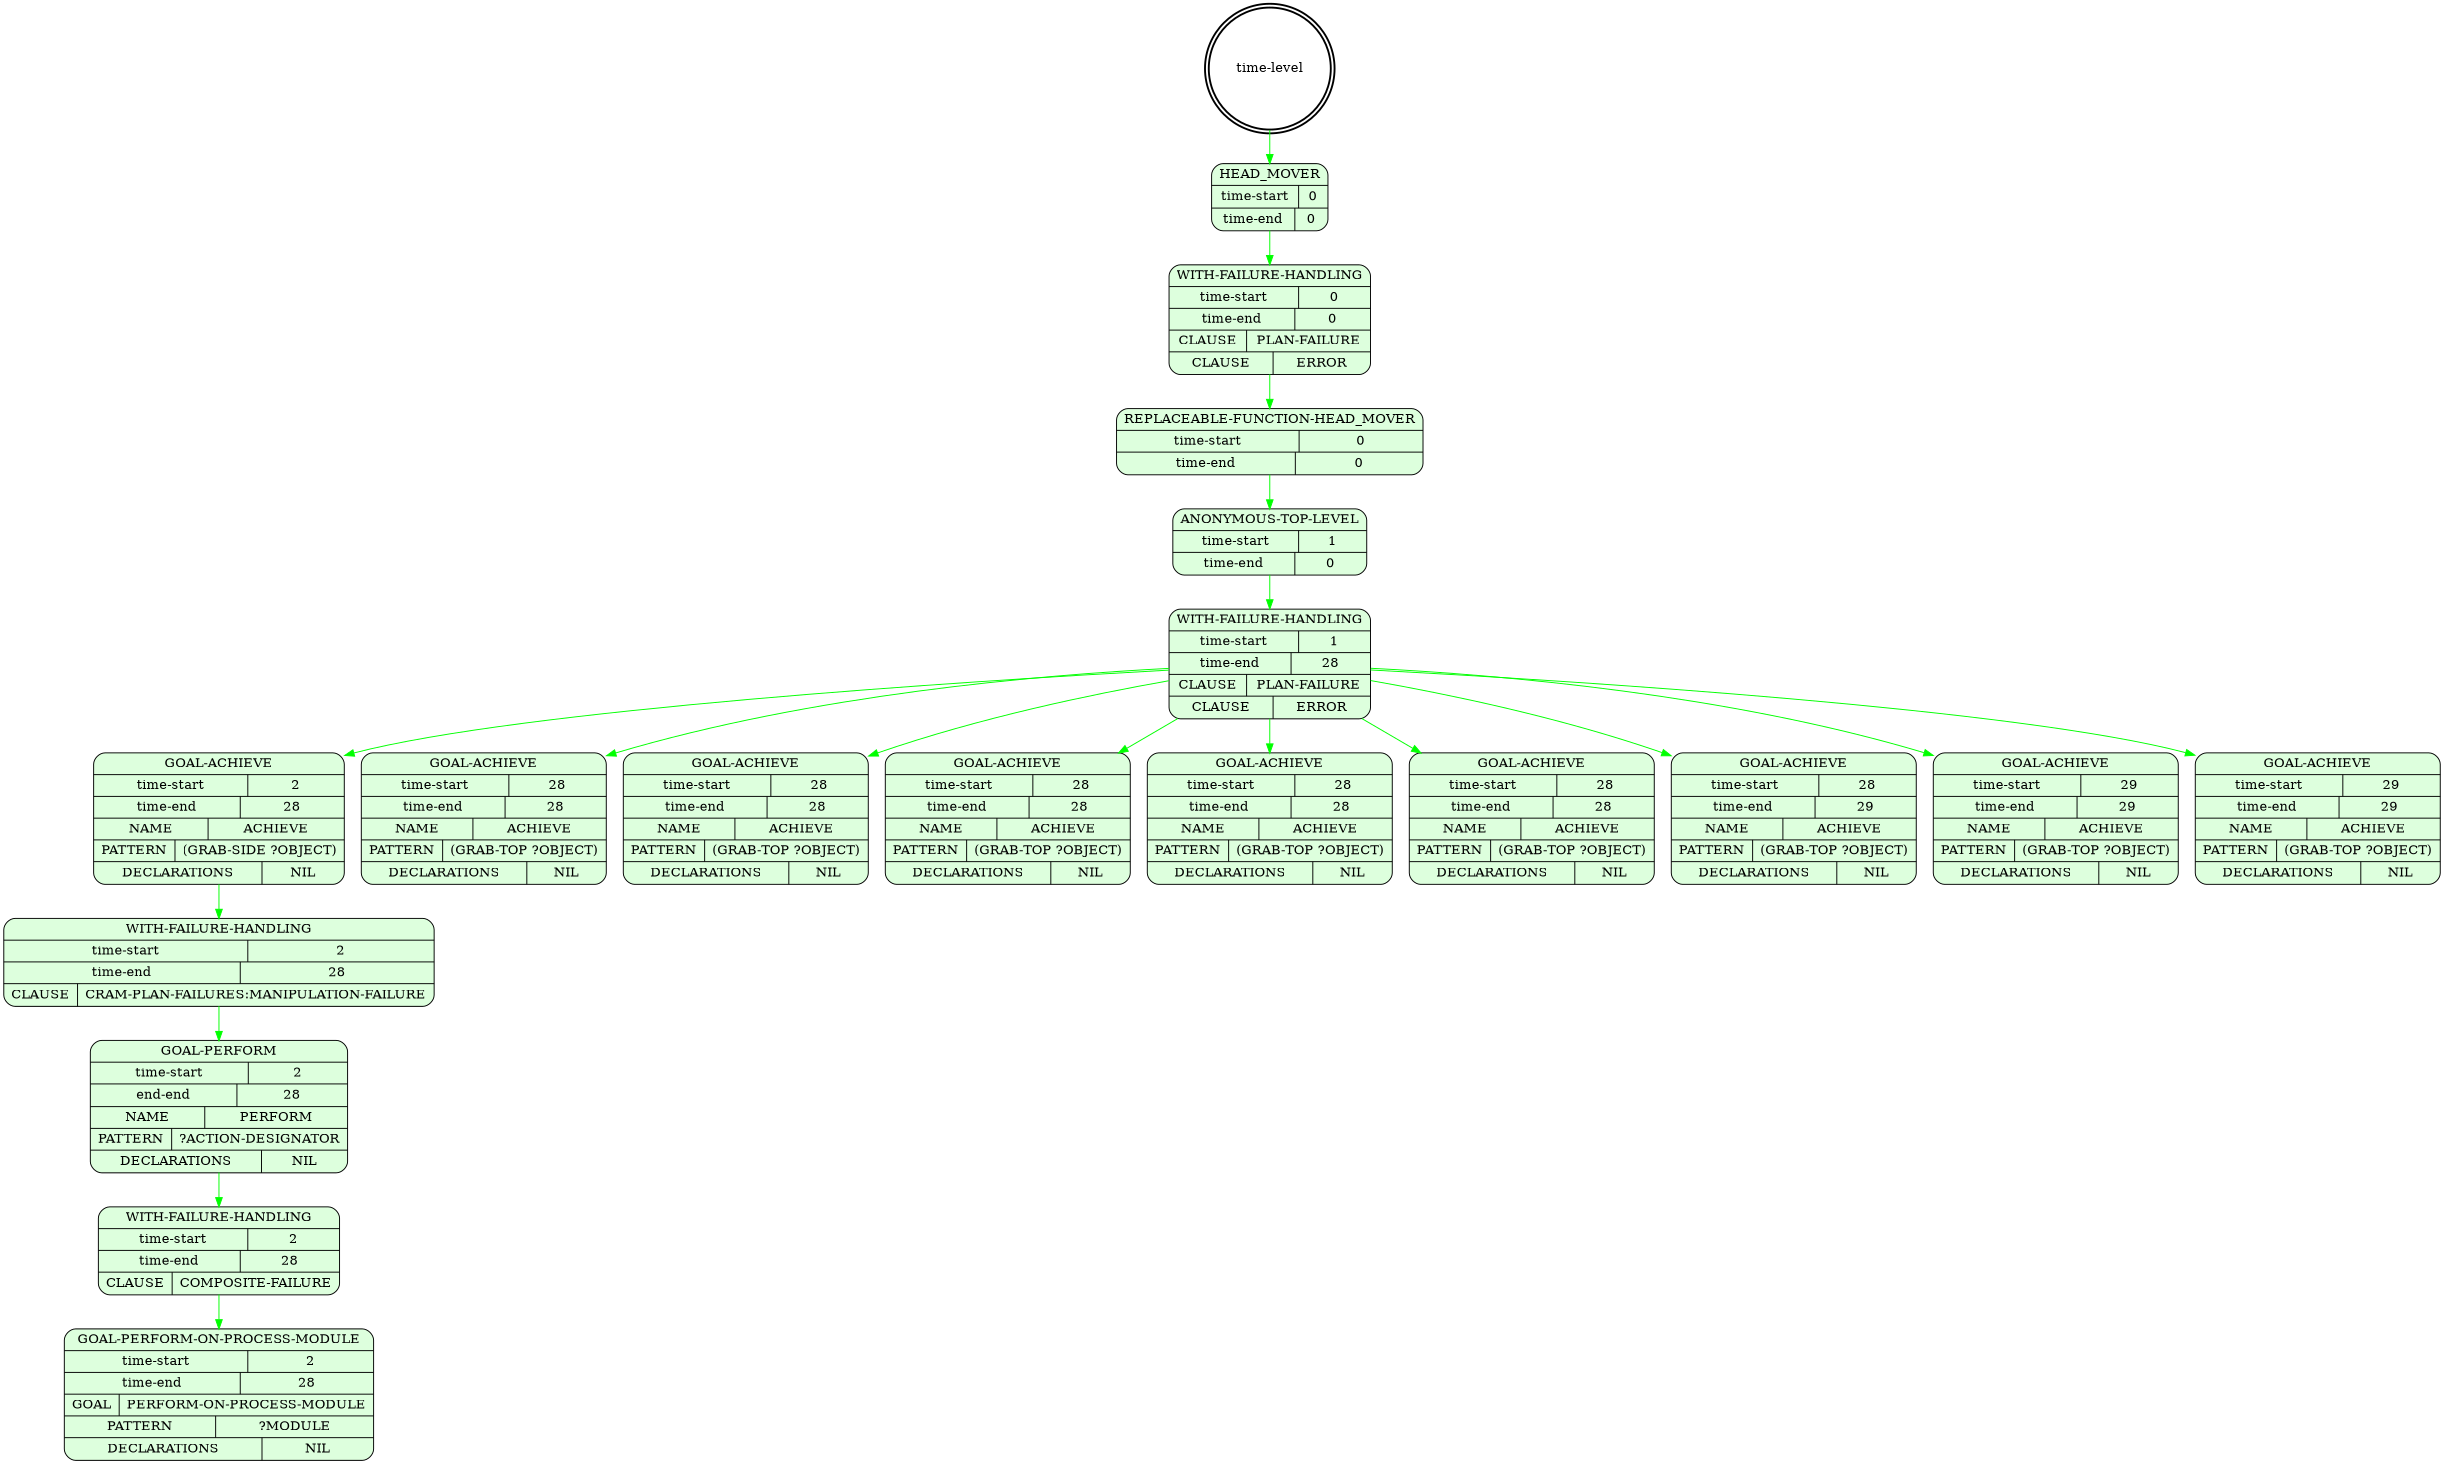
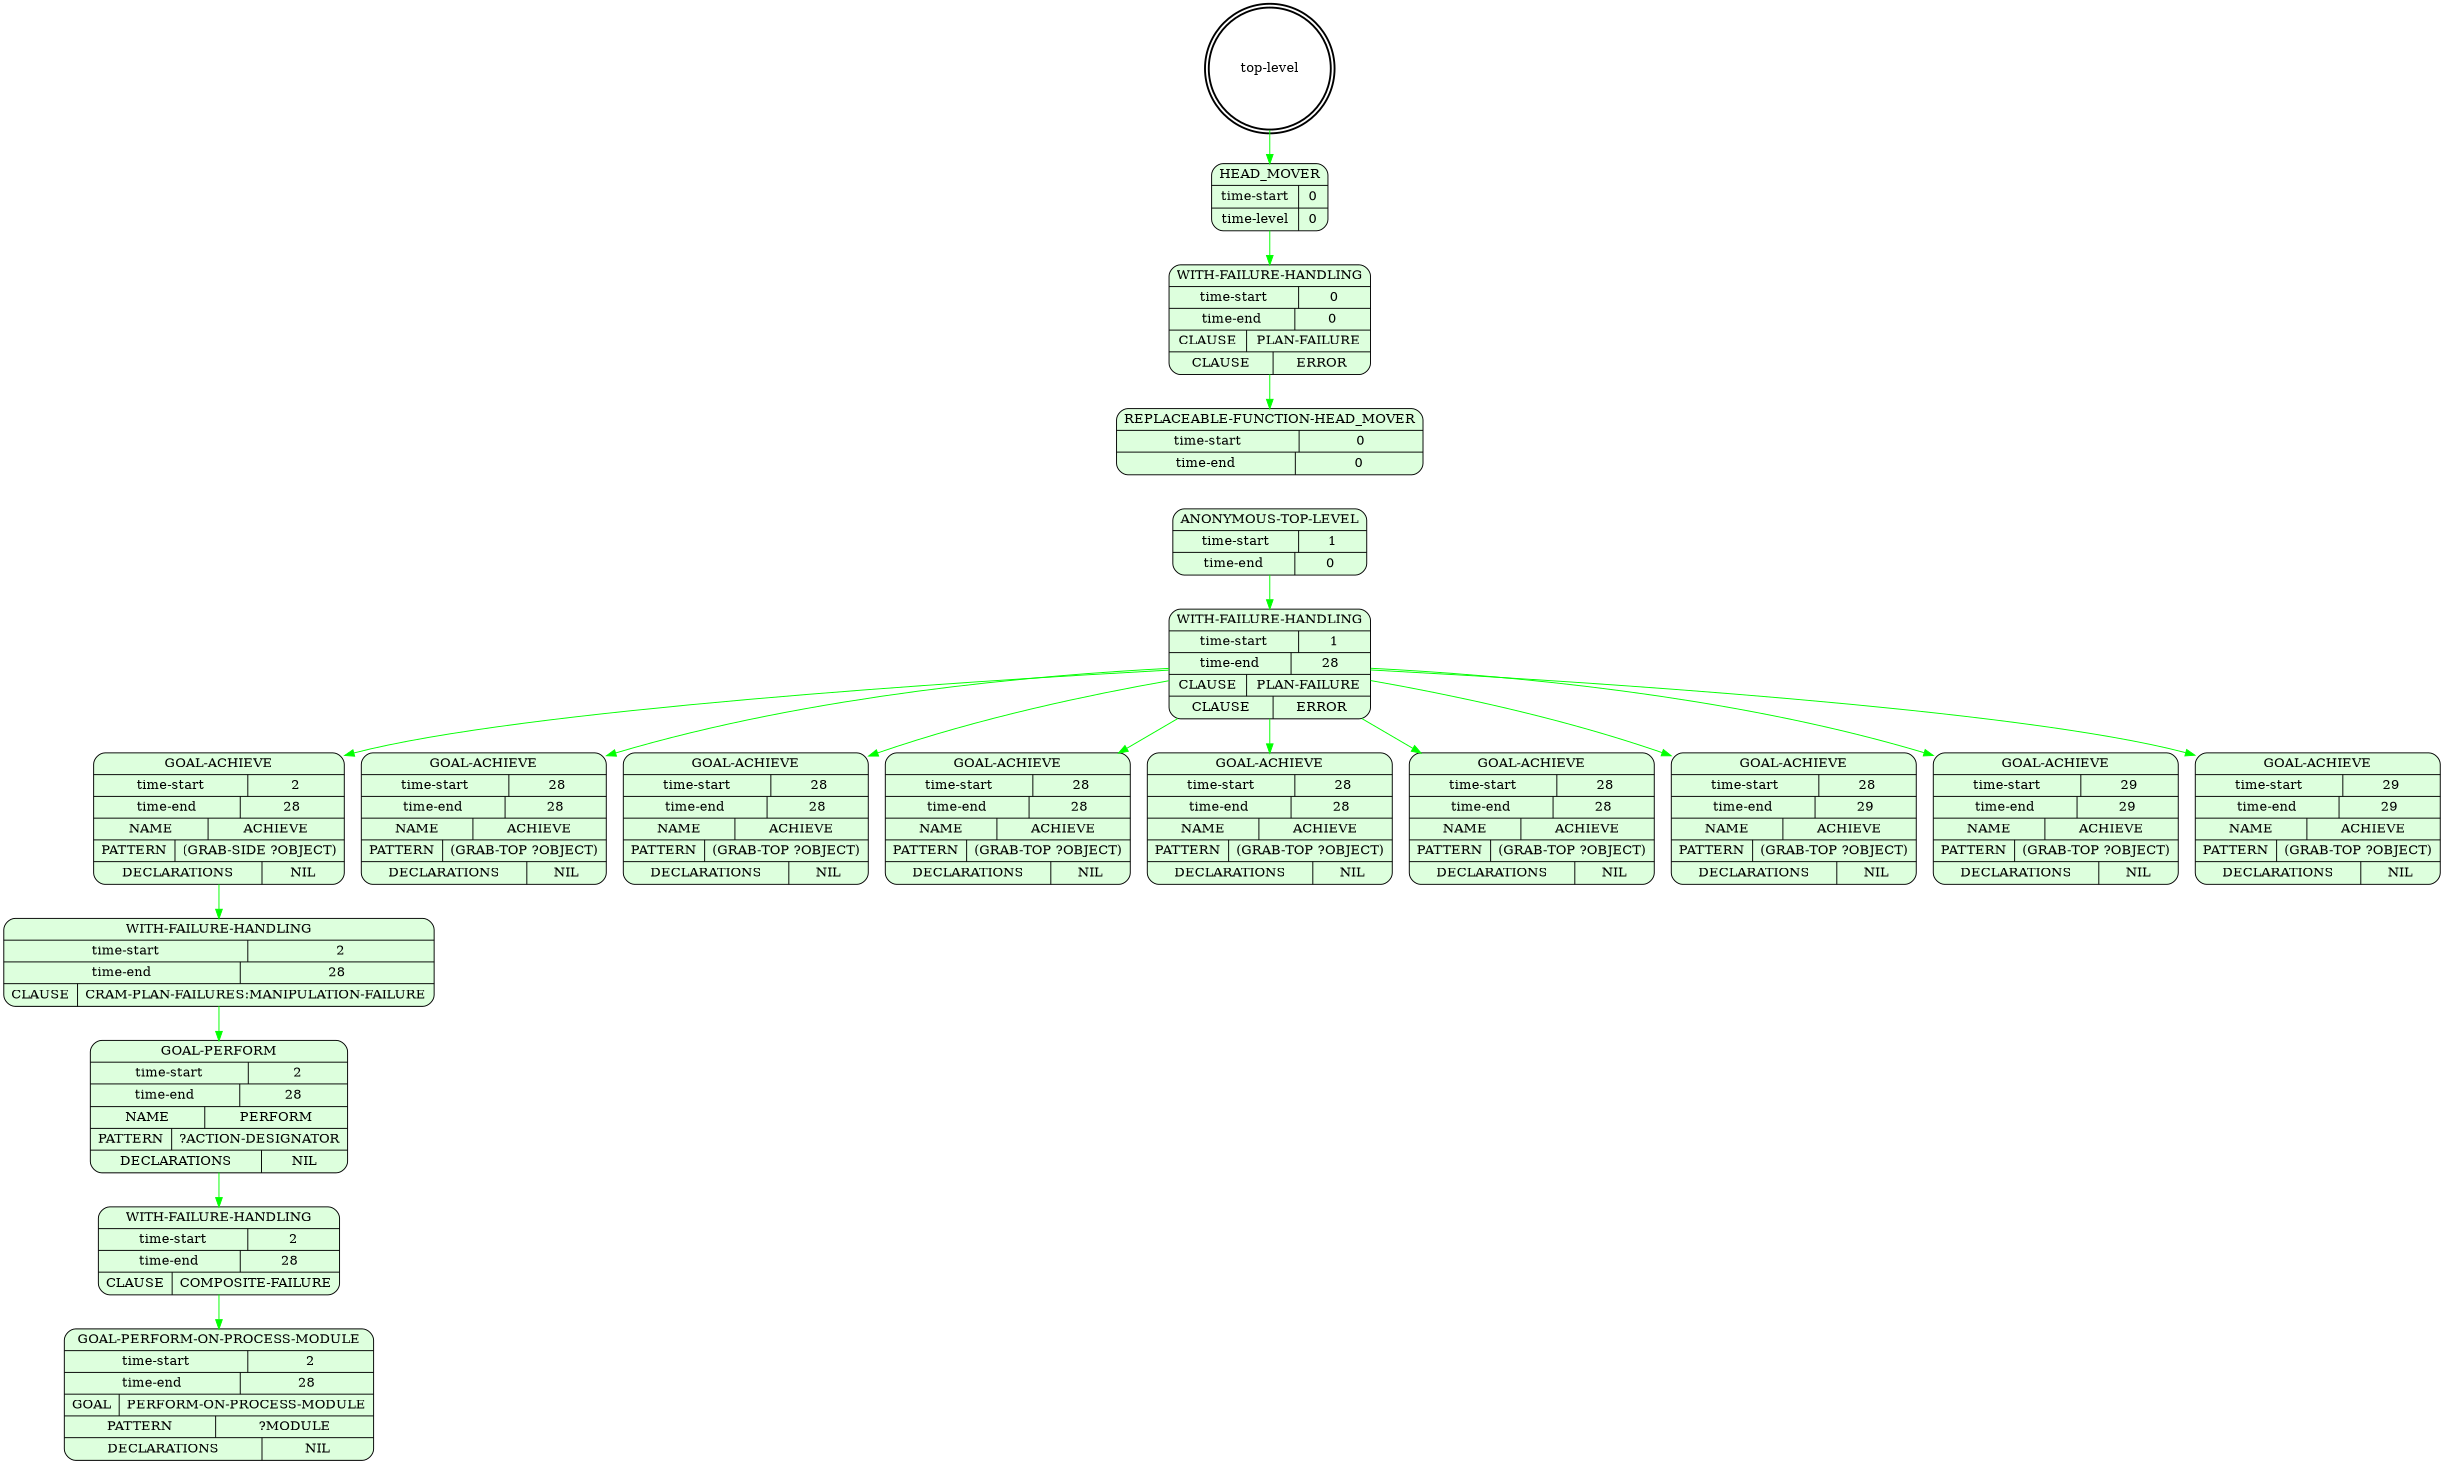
node "time-level": label "time-level" -> "top-level"
node "HEAD_MOVER": text "time-end" -> "time-level"
edge "REPLACEABLE-FUNCTION-HEAD_MOVER" -> "ANONYMOUS-TOP-LEVEL": removed
node "GOAL-PERFORM": text "end-end" -> "time-end"
